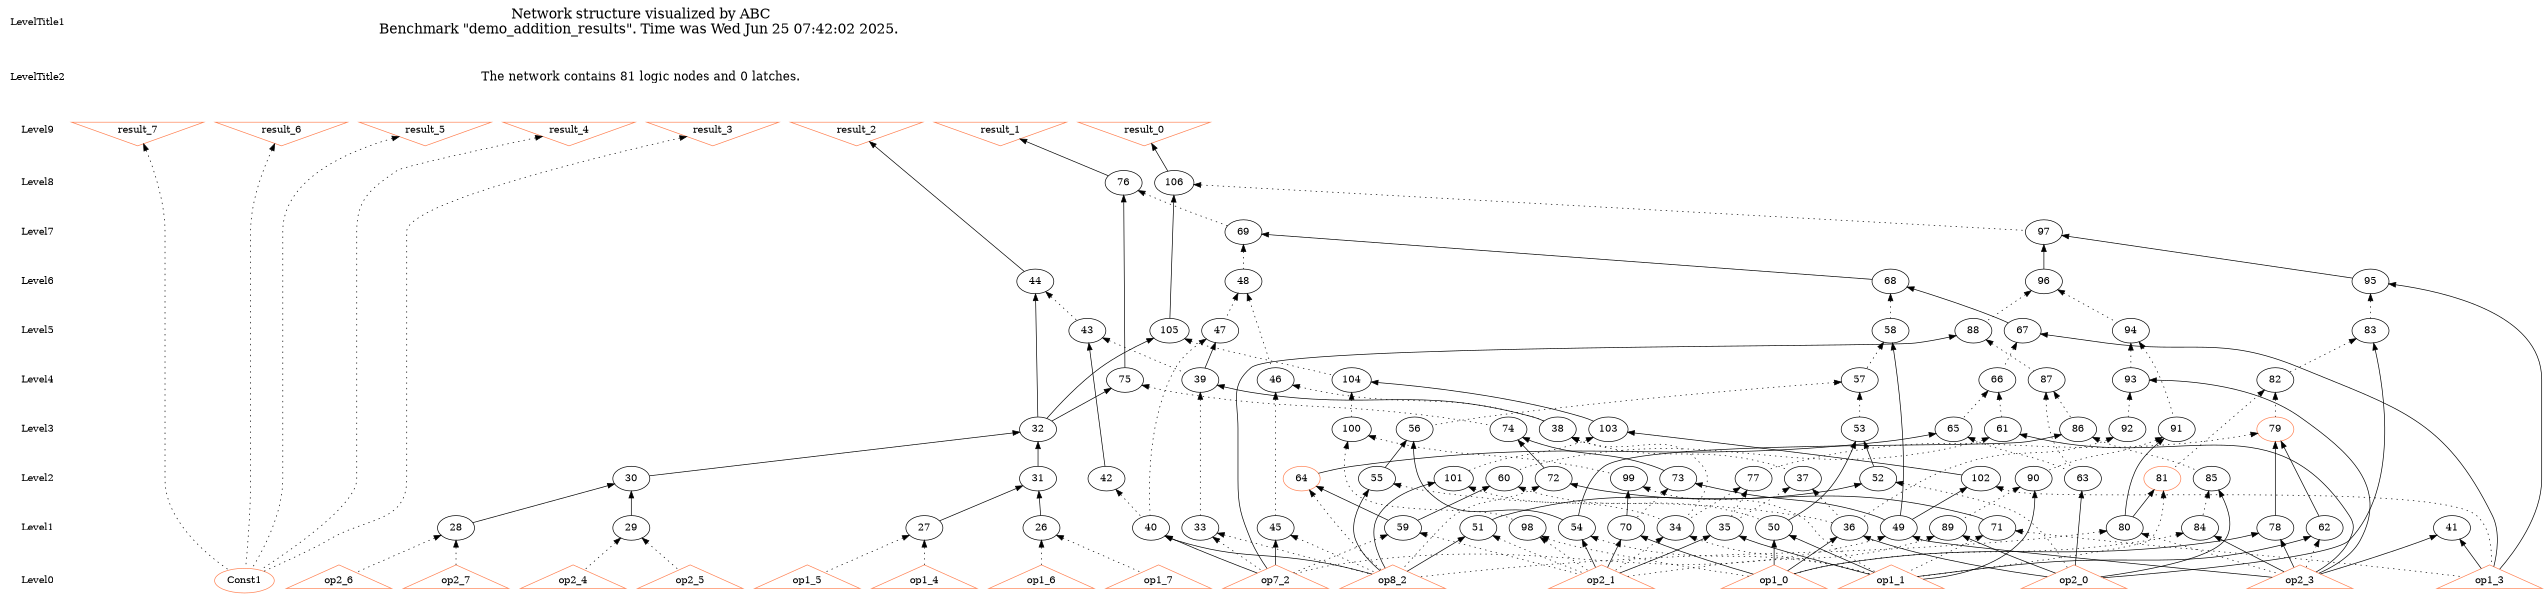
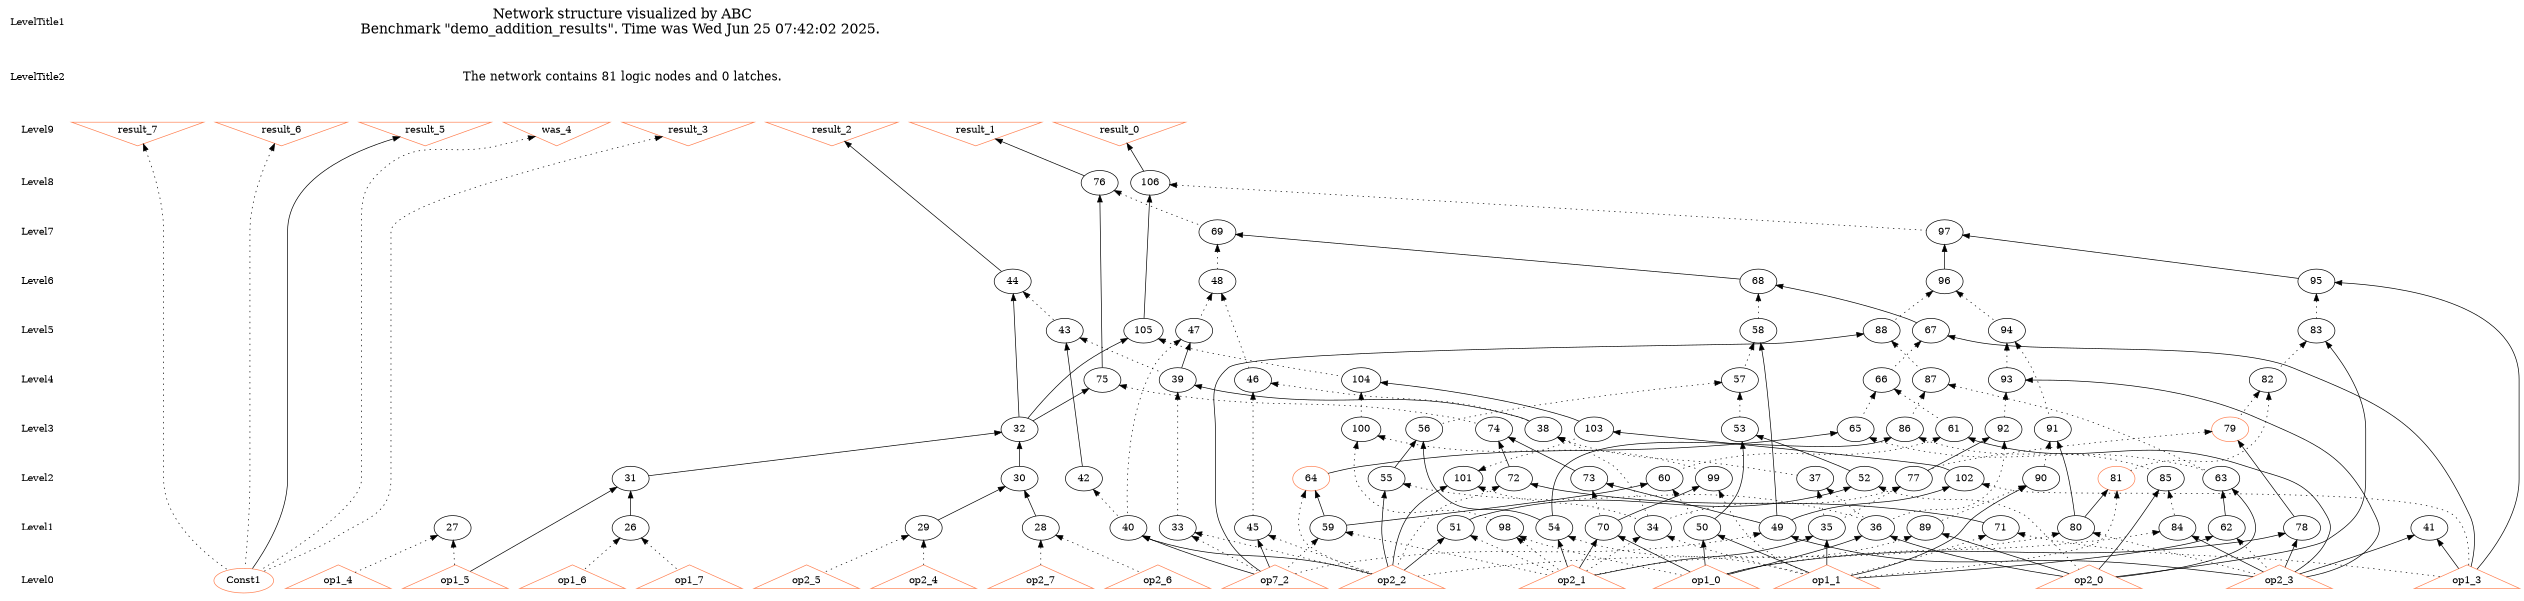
node "result_4": label "result_4" -> "was_4"
edge "Const1" -> "result_5": style dotted -> solid
edge "77" -> "92": added
edge "101" -> "103": reversed
edge "62" -> "79": now "62" -> "63"
edge "27" -> "31": now "op1_5" -> "31"
node "op8_2": label "op8_2" -> "op2_2"
